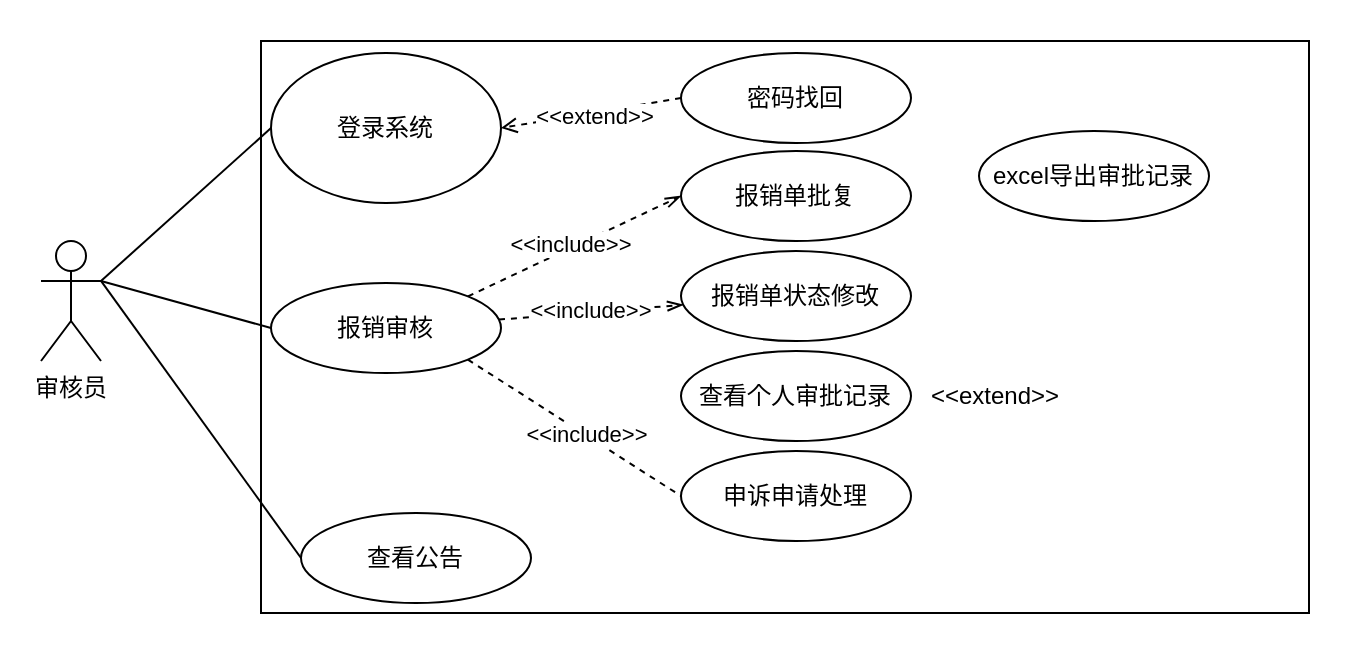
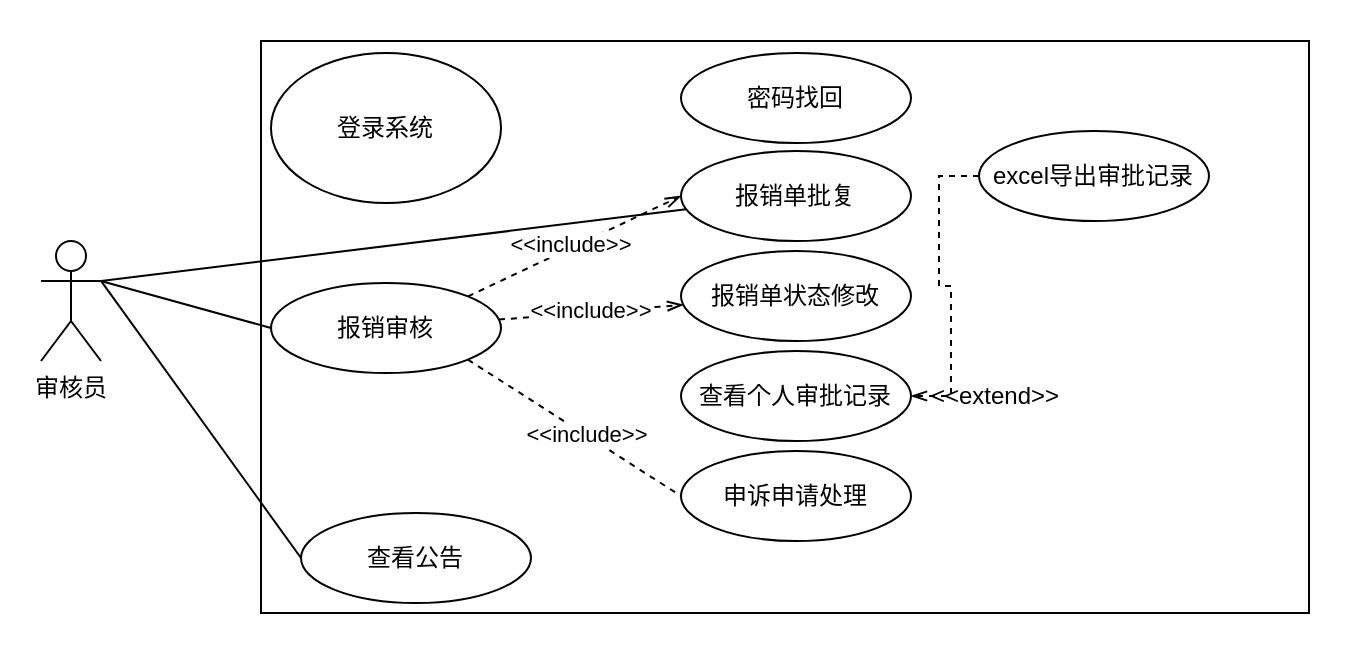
edge "密码找回" -> "登录系统": removed, label "<<extend>>"
edge "登录系统" -- "审核员": now "报销单批复" -- "审核员"
edge "excel导出审批记录" -> "查看个人审批记录": added
